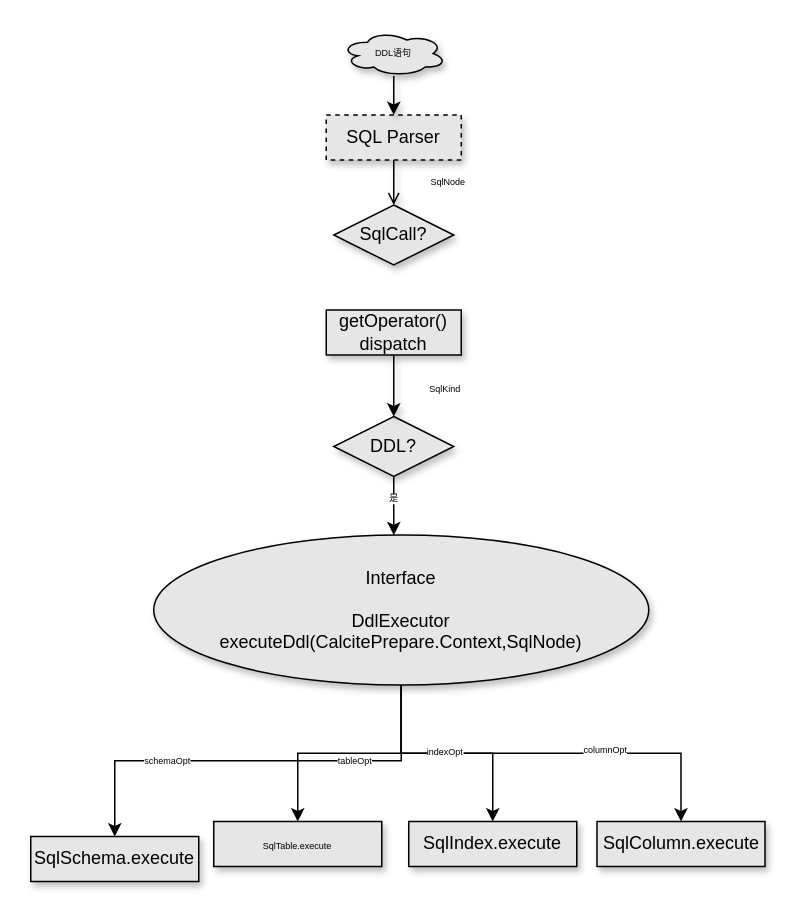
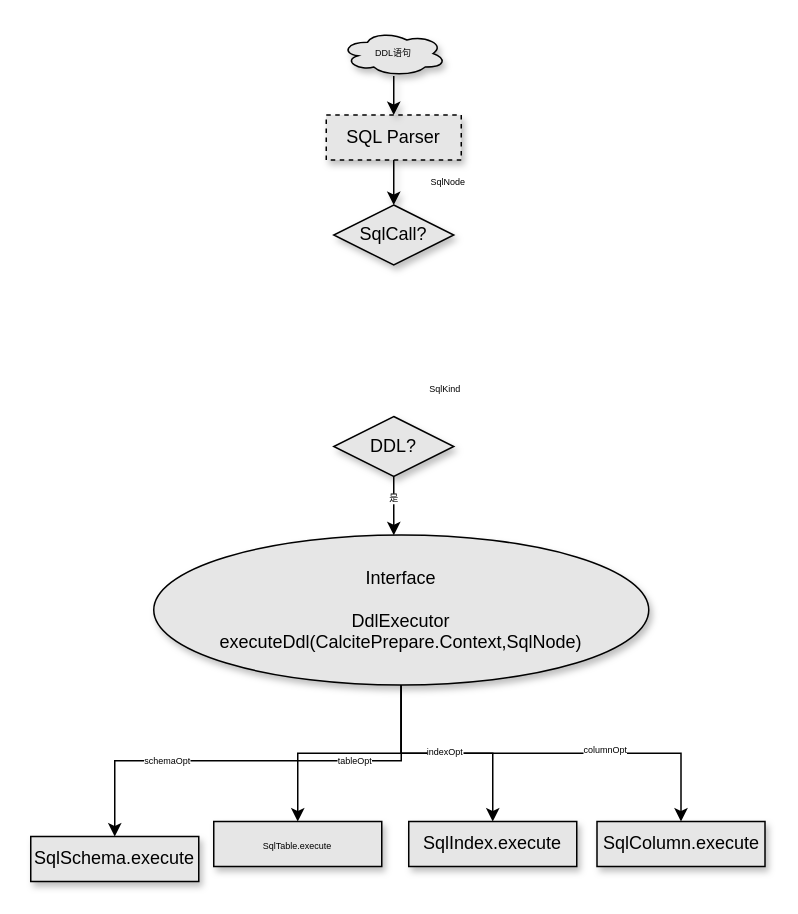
edge "SQL Parser" -> "SqlCall?": arrowhead open -> classic
node "getOperator() dispatch": removed
edge "getOperator() dispatch" -> "DDL?": removed
